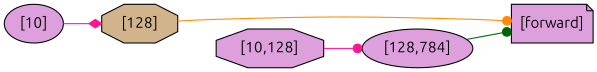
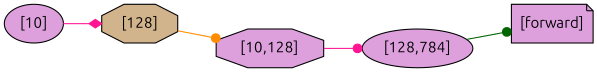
edge "[128]" -> "[forward]": now "[128]" -> "[10,128]"
